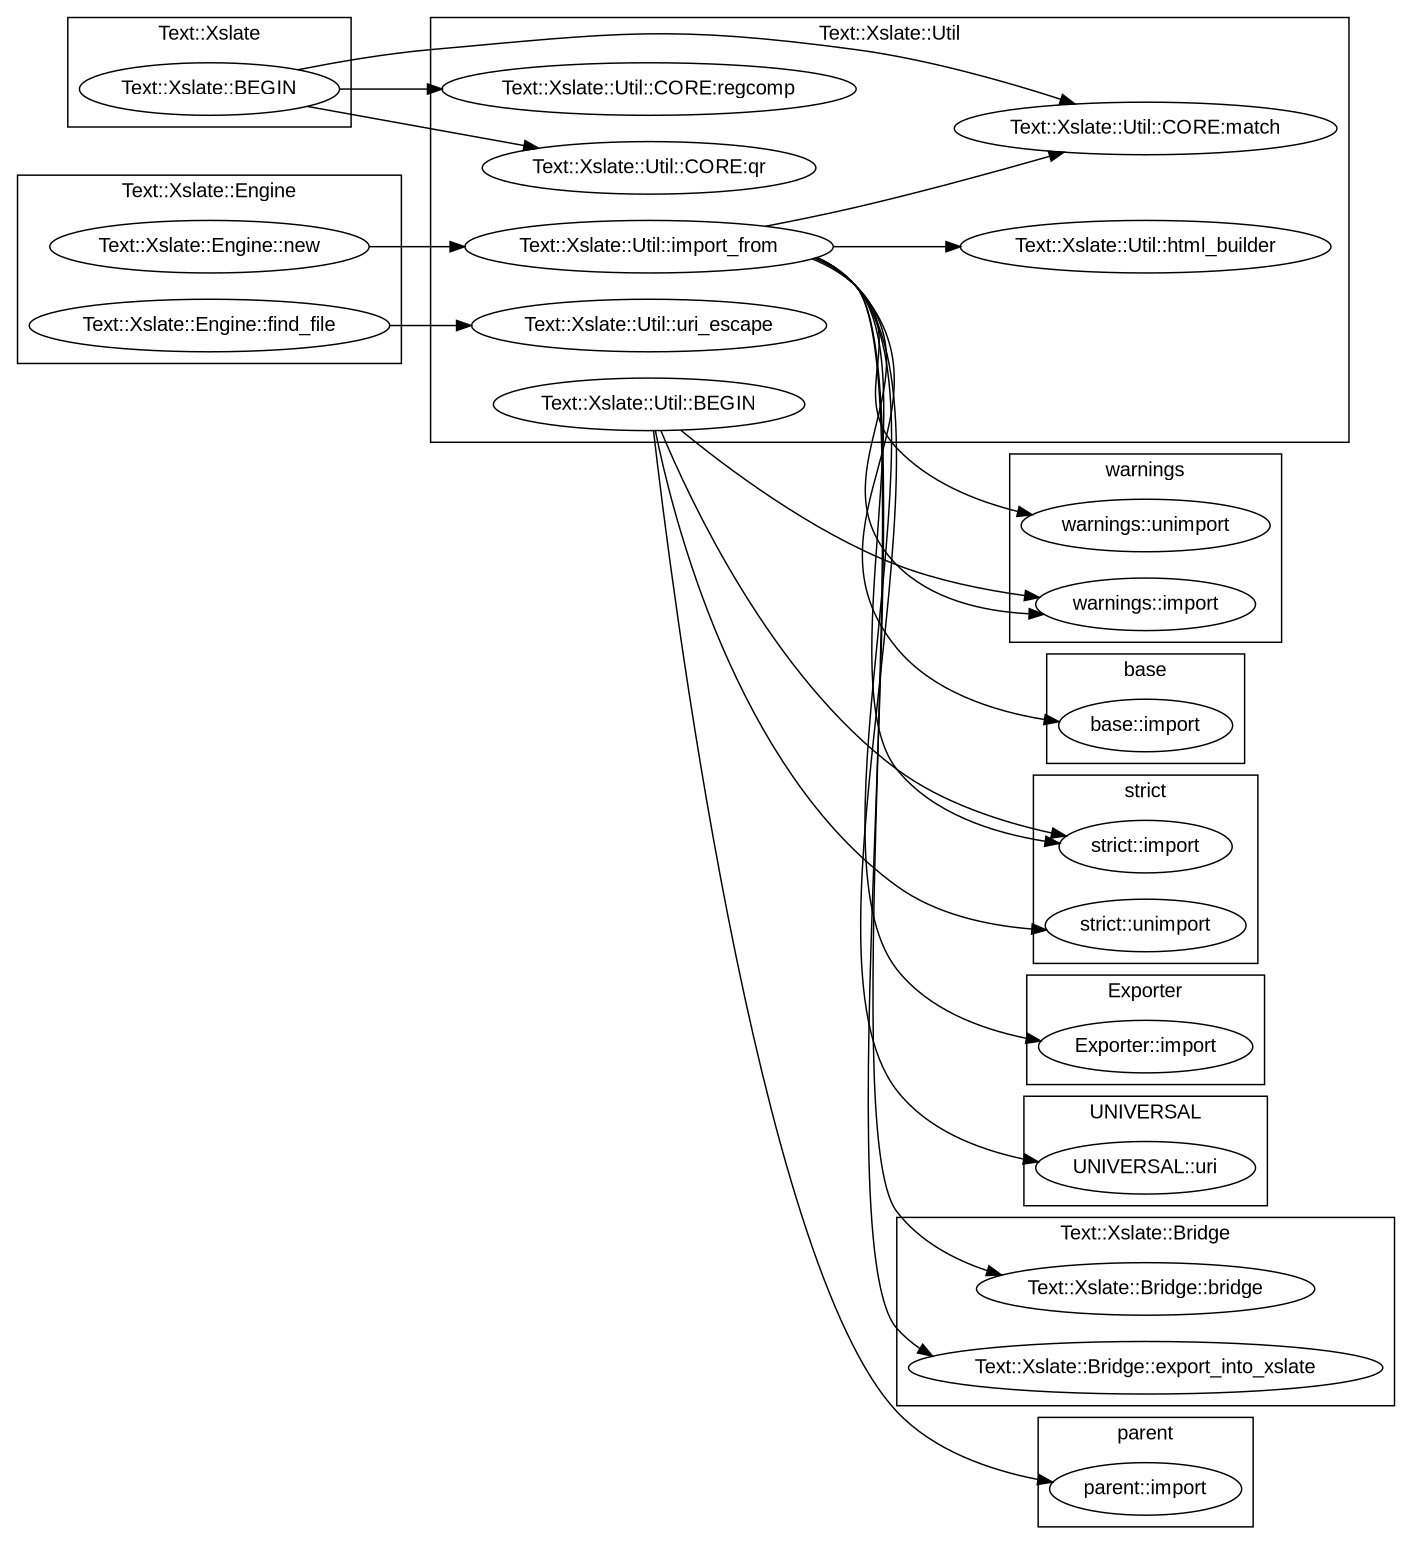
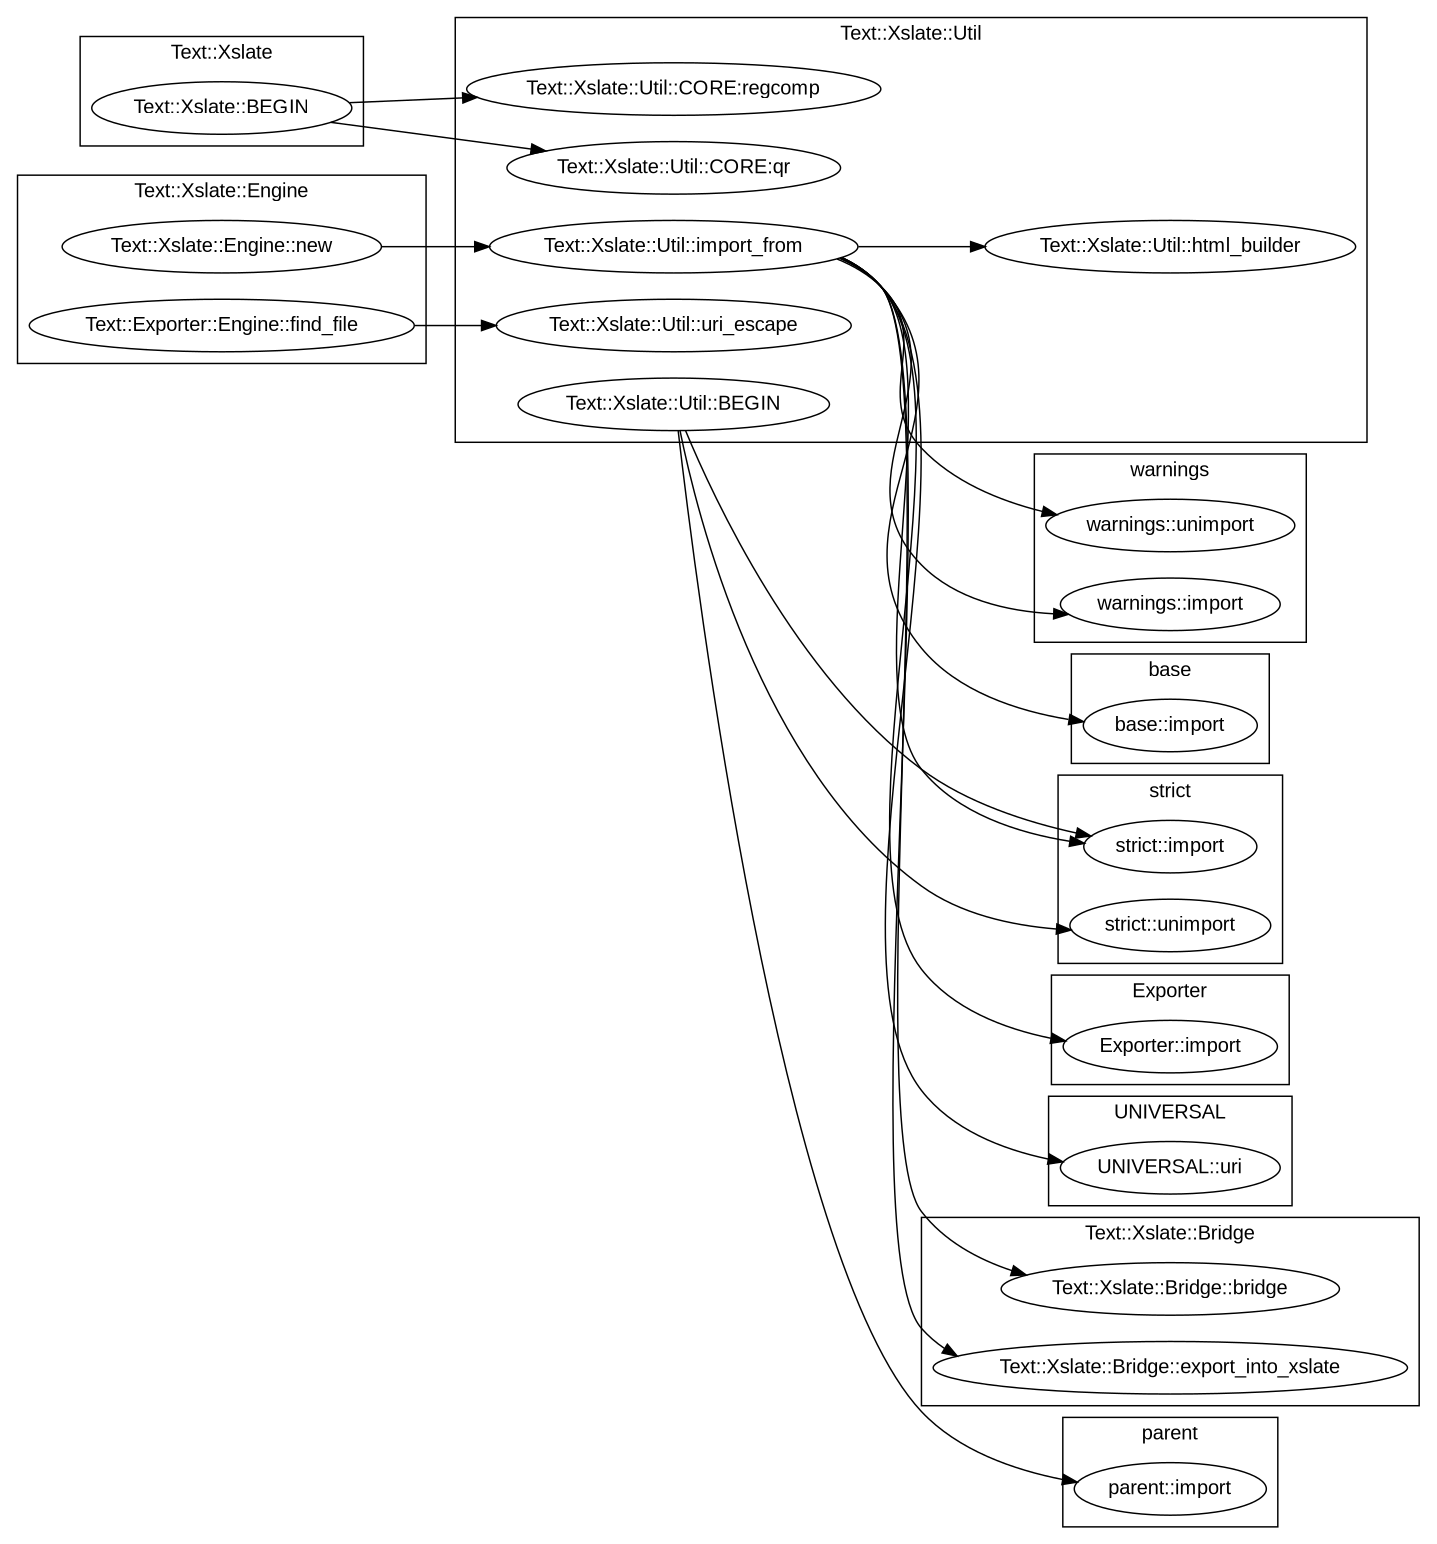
node "Text::Xslate::Util::CORE:match": removed
node "Text::Xslate::Engine::find_file": label "Text::Xslate::Engine::find_file" -> "Text::Exporter::Engine::find_file"
edge "Text::Xslate::Util::BEGIN" -> "warnings::import": removed
